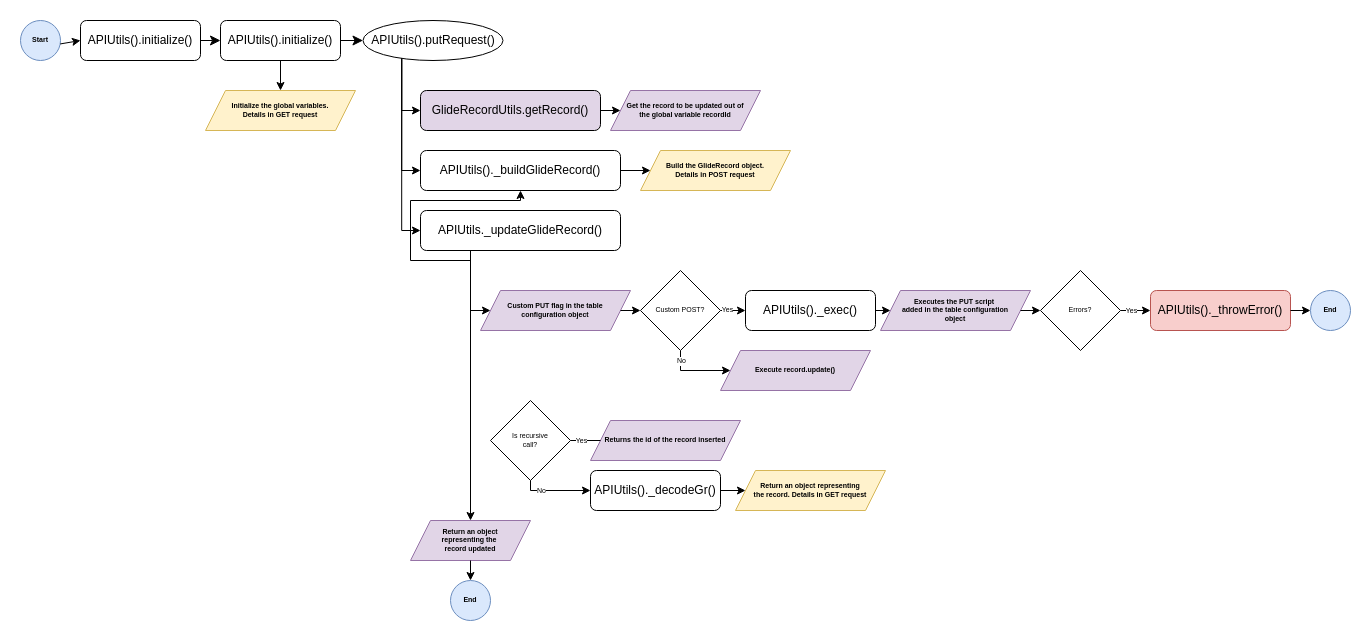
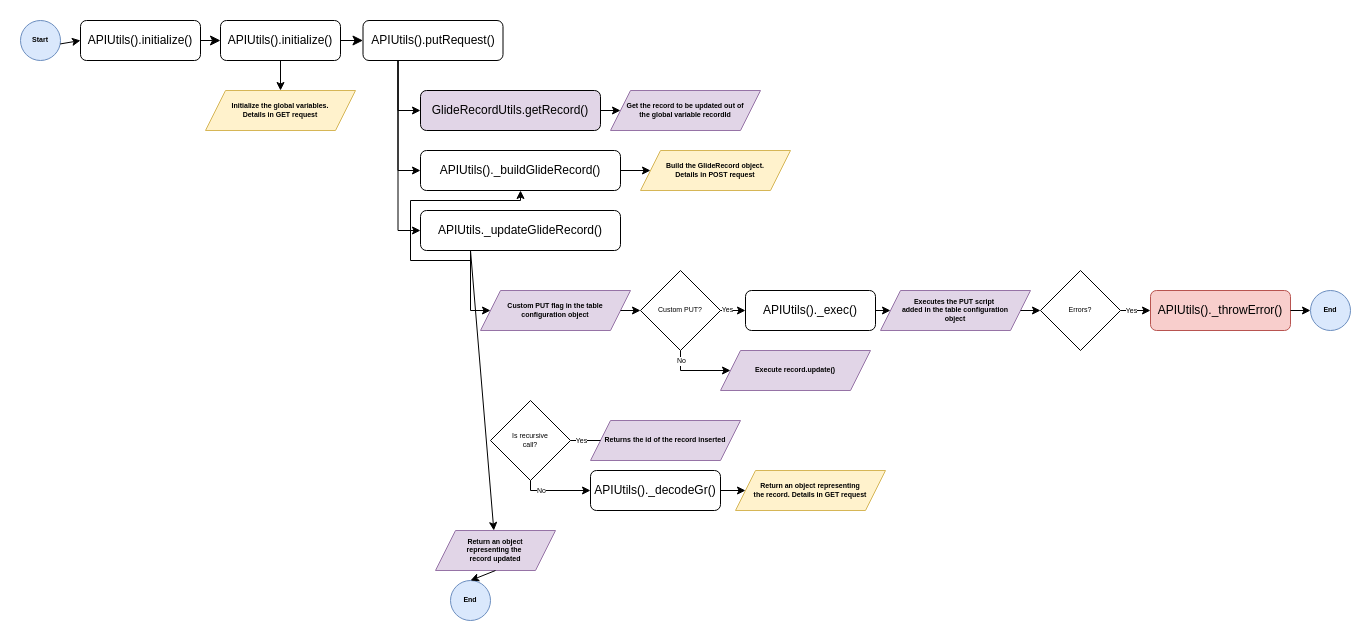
node "APIUtils().putRequest()": shape ellipse -> rounded rectangle
node "Custom POST?": label "Custom POST?" -> "Custom PUT?"
node "Return an object representing the record updated": moved (471, 541) -> (496, 551)
